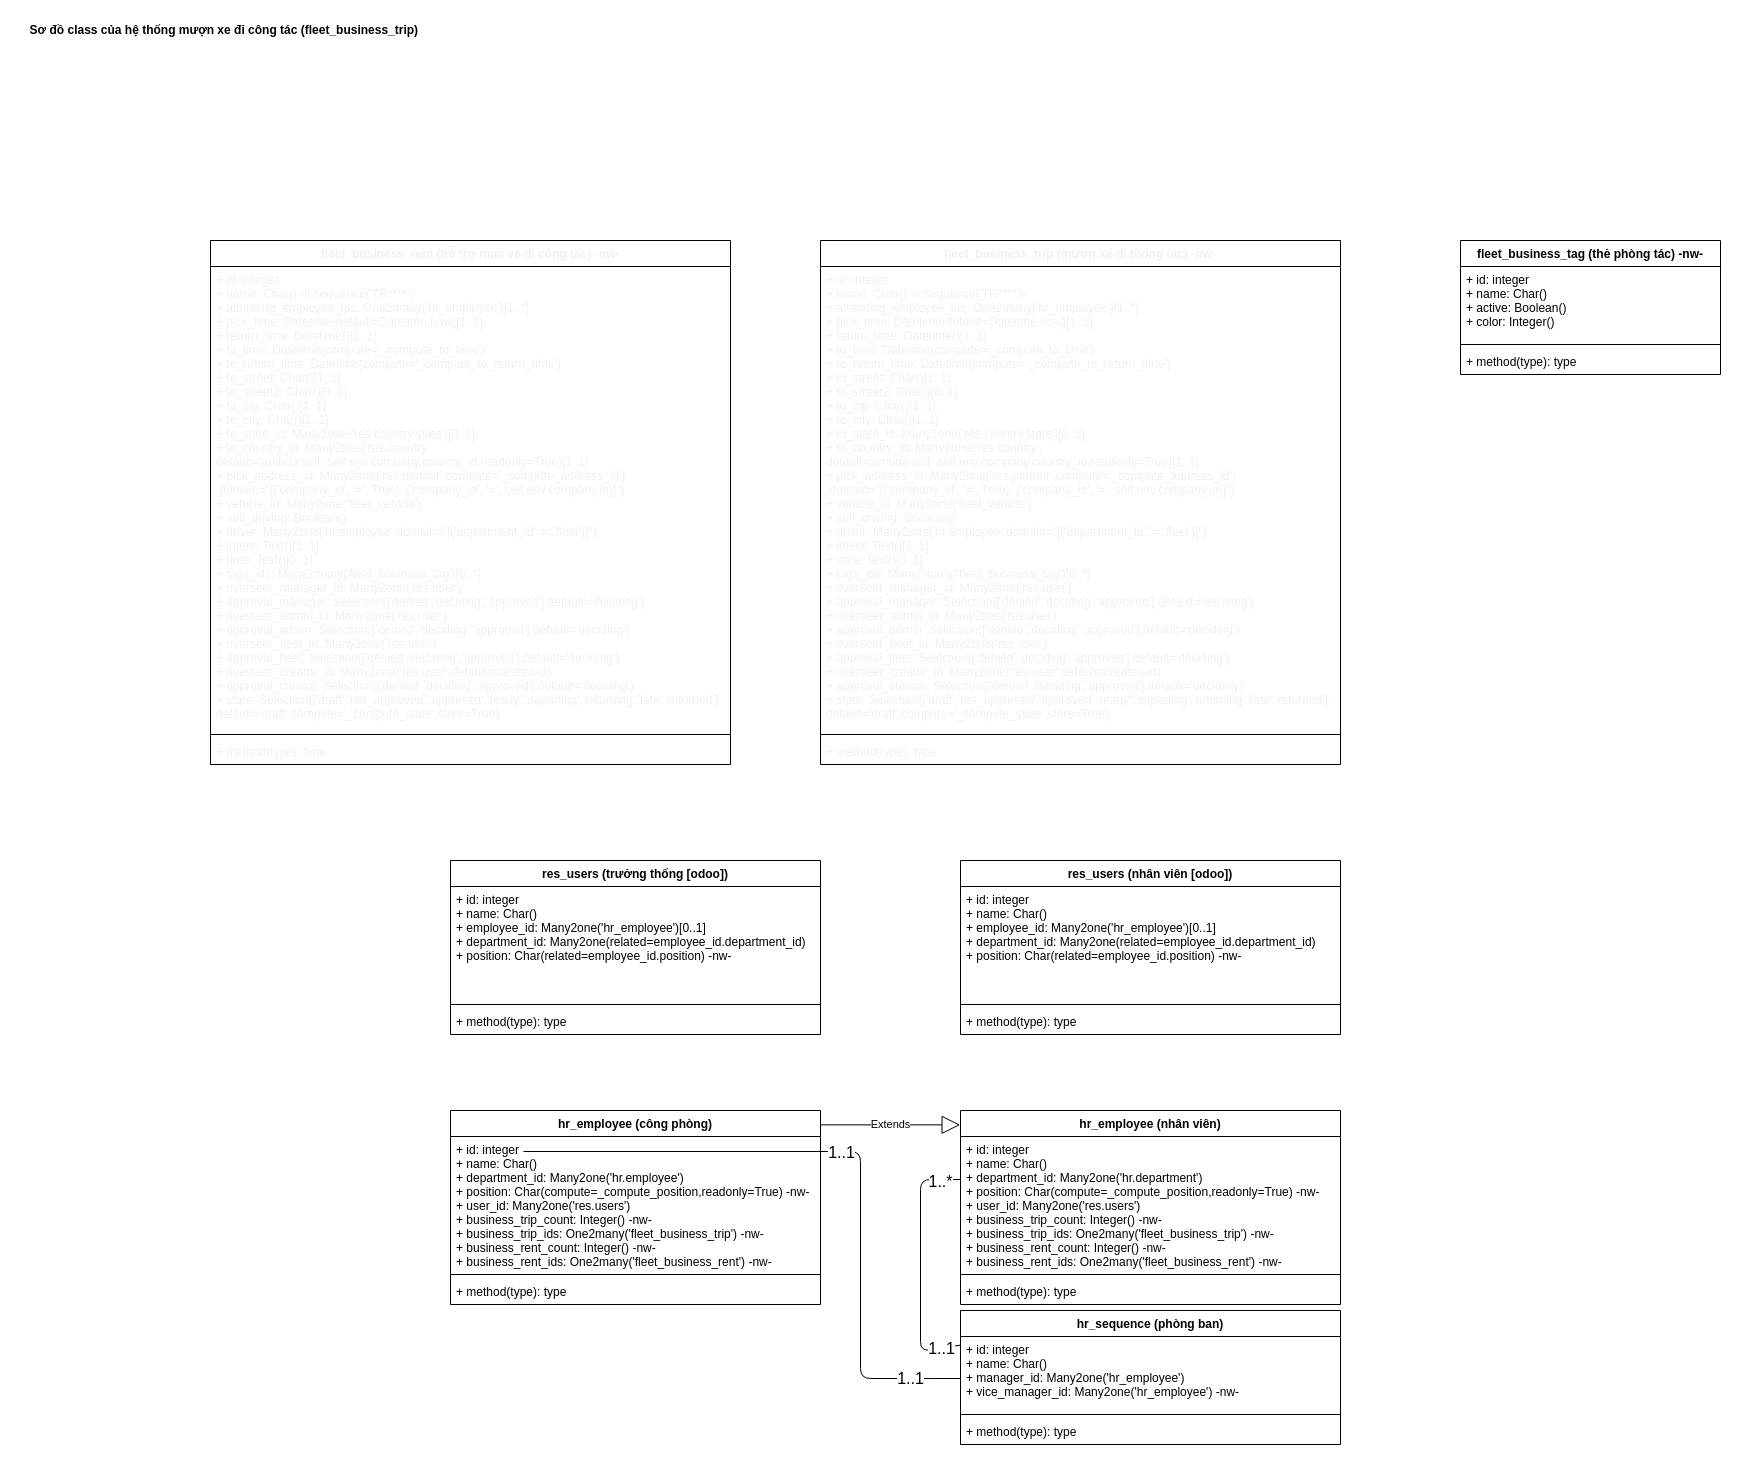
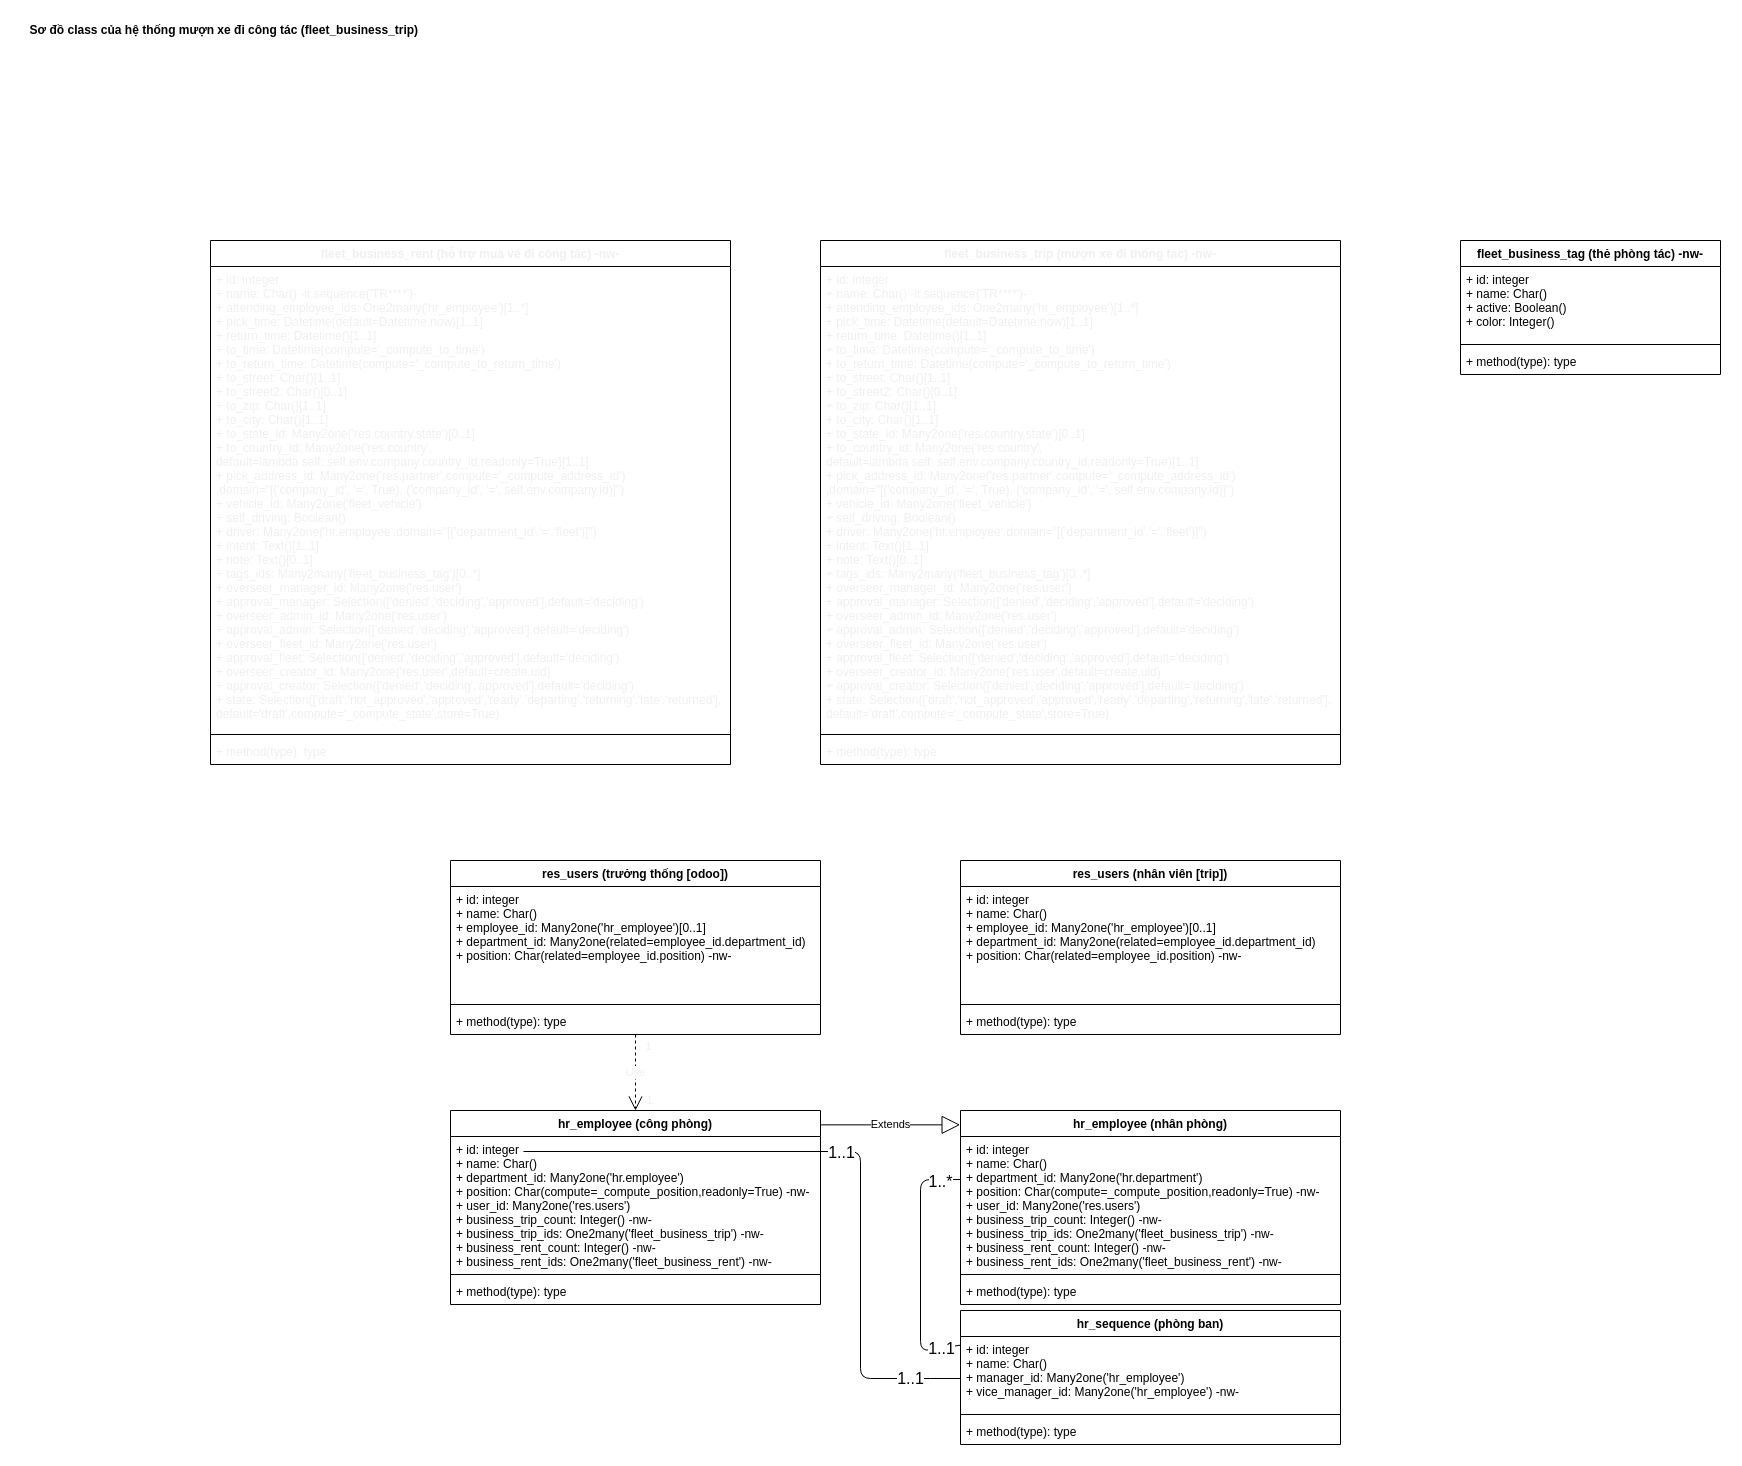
node "res_users (nhân viên [odoo])": label "res_users (nhân viên [odoo])" -> "res_users (nhân viên [trip])"
edge "res_users (trưởng thống [odoo])" -> "hr_employee (công phòng)": added, labels "1", "Use", "1"
node "hr_employee (nhân viên)": label "hr_employee (nhân viên)" -> "hr_employee (nhân phòng)"
